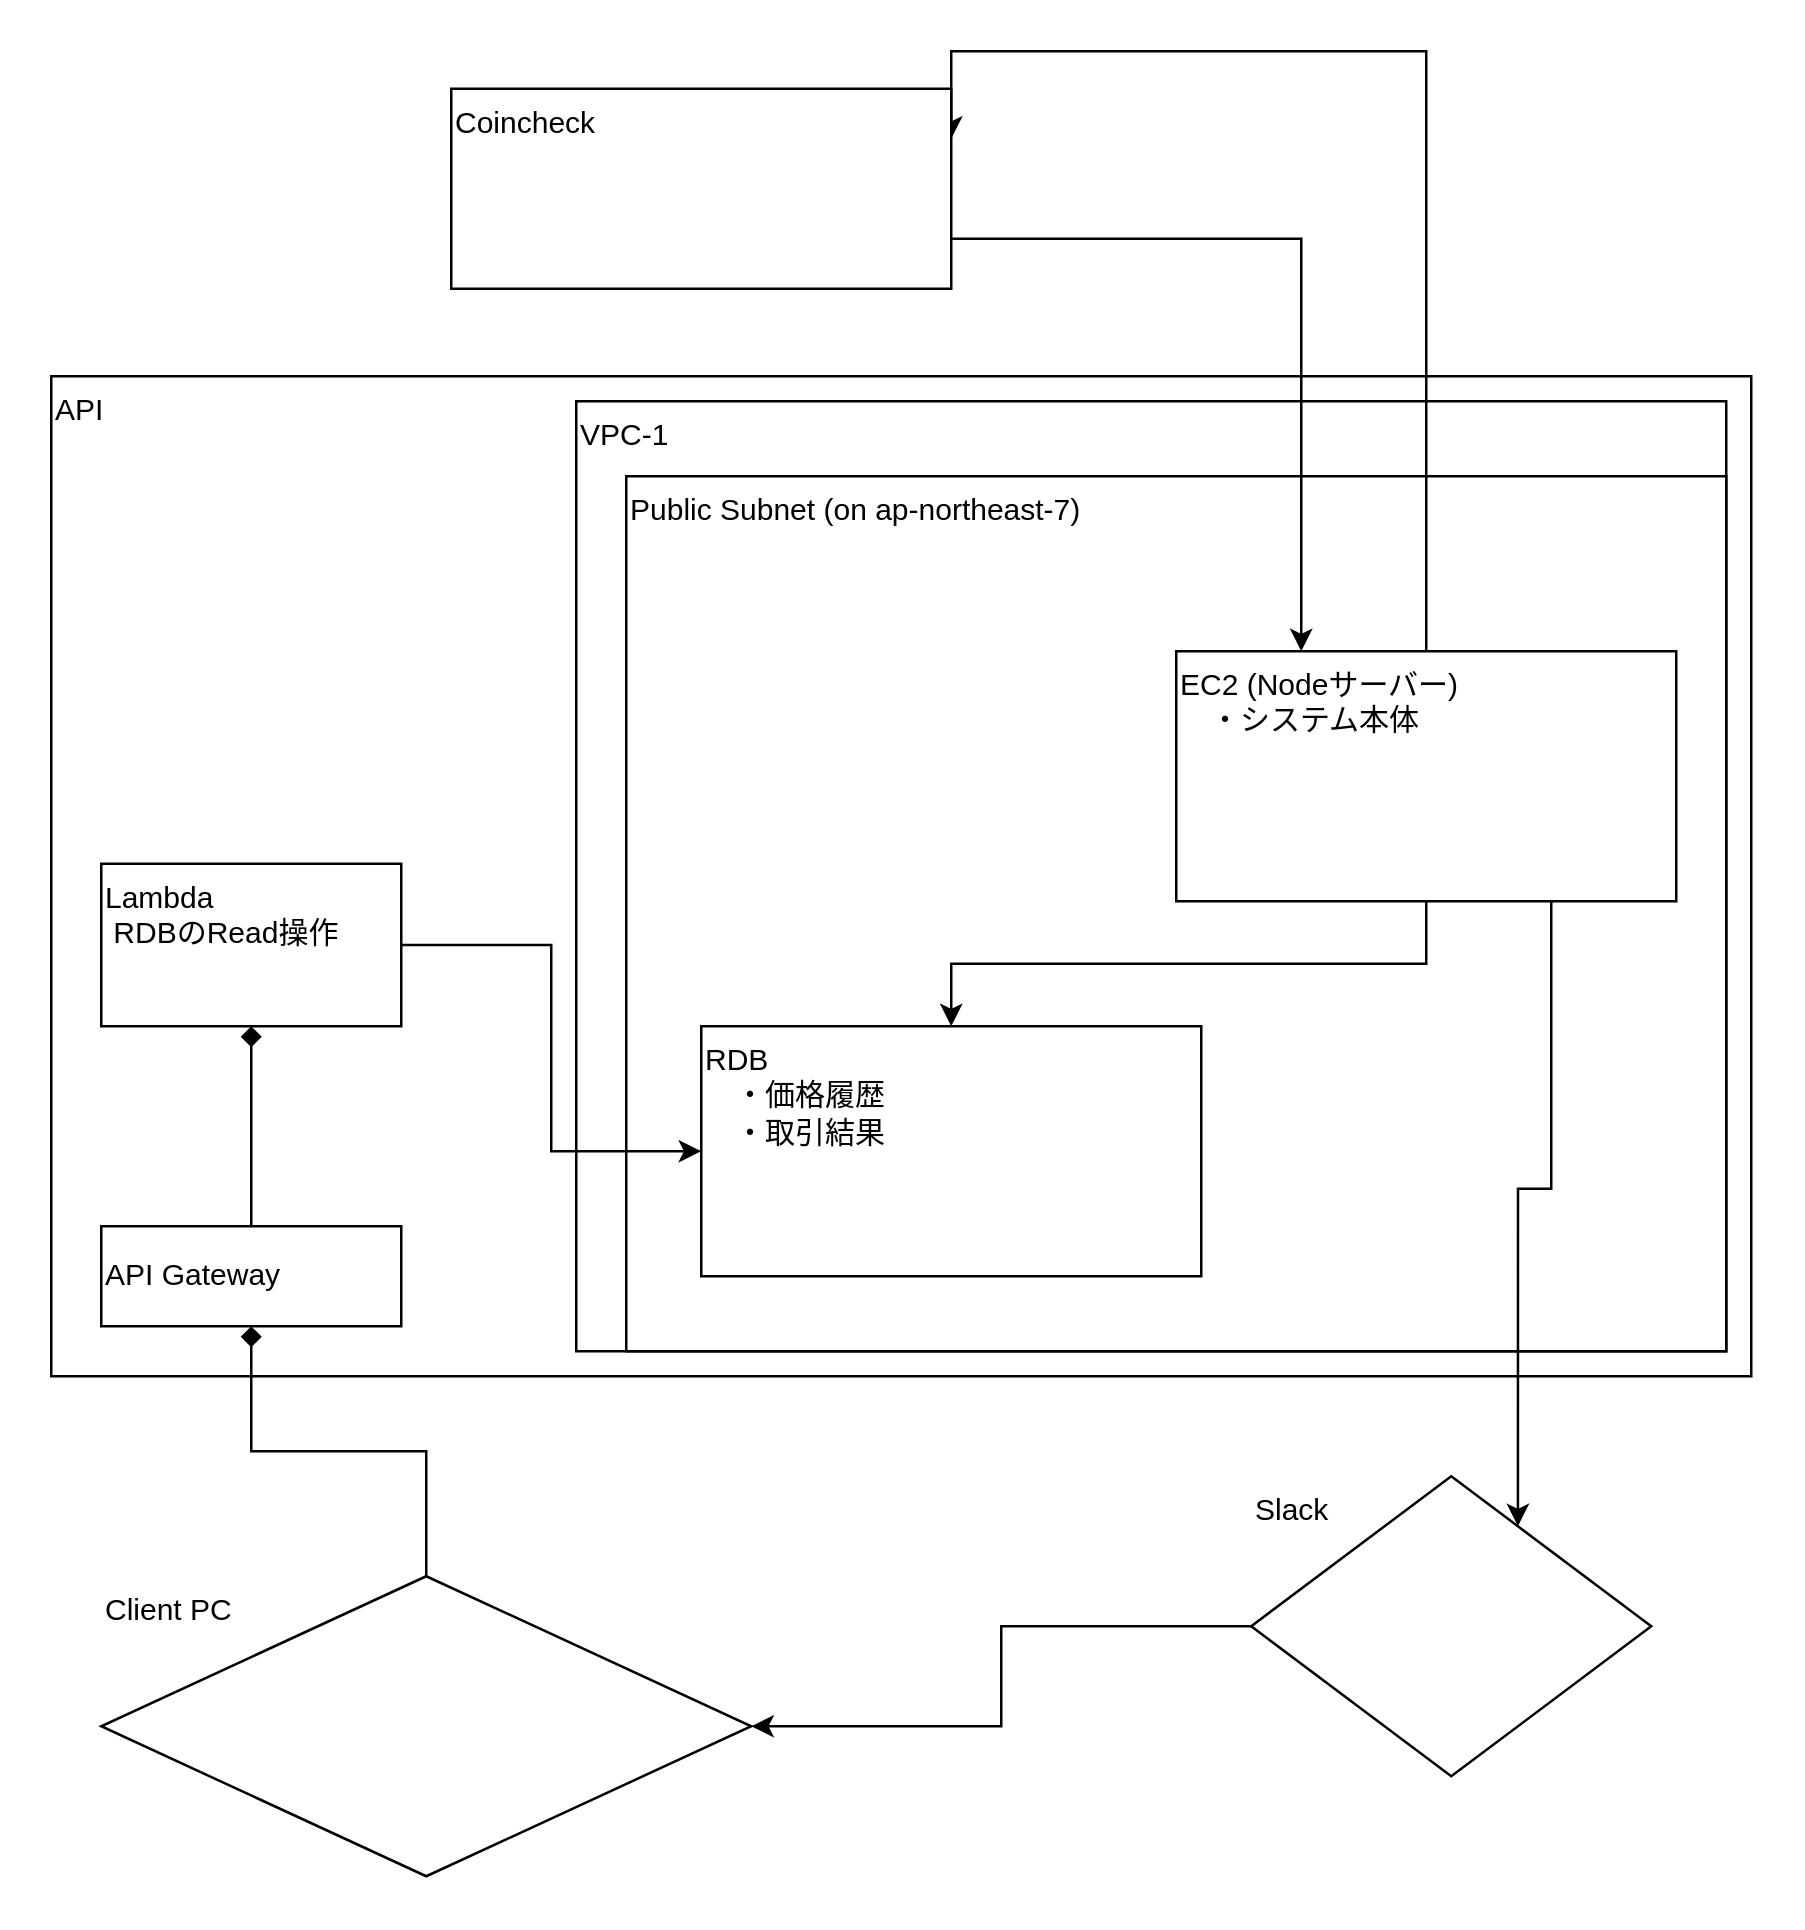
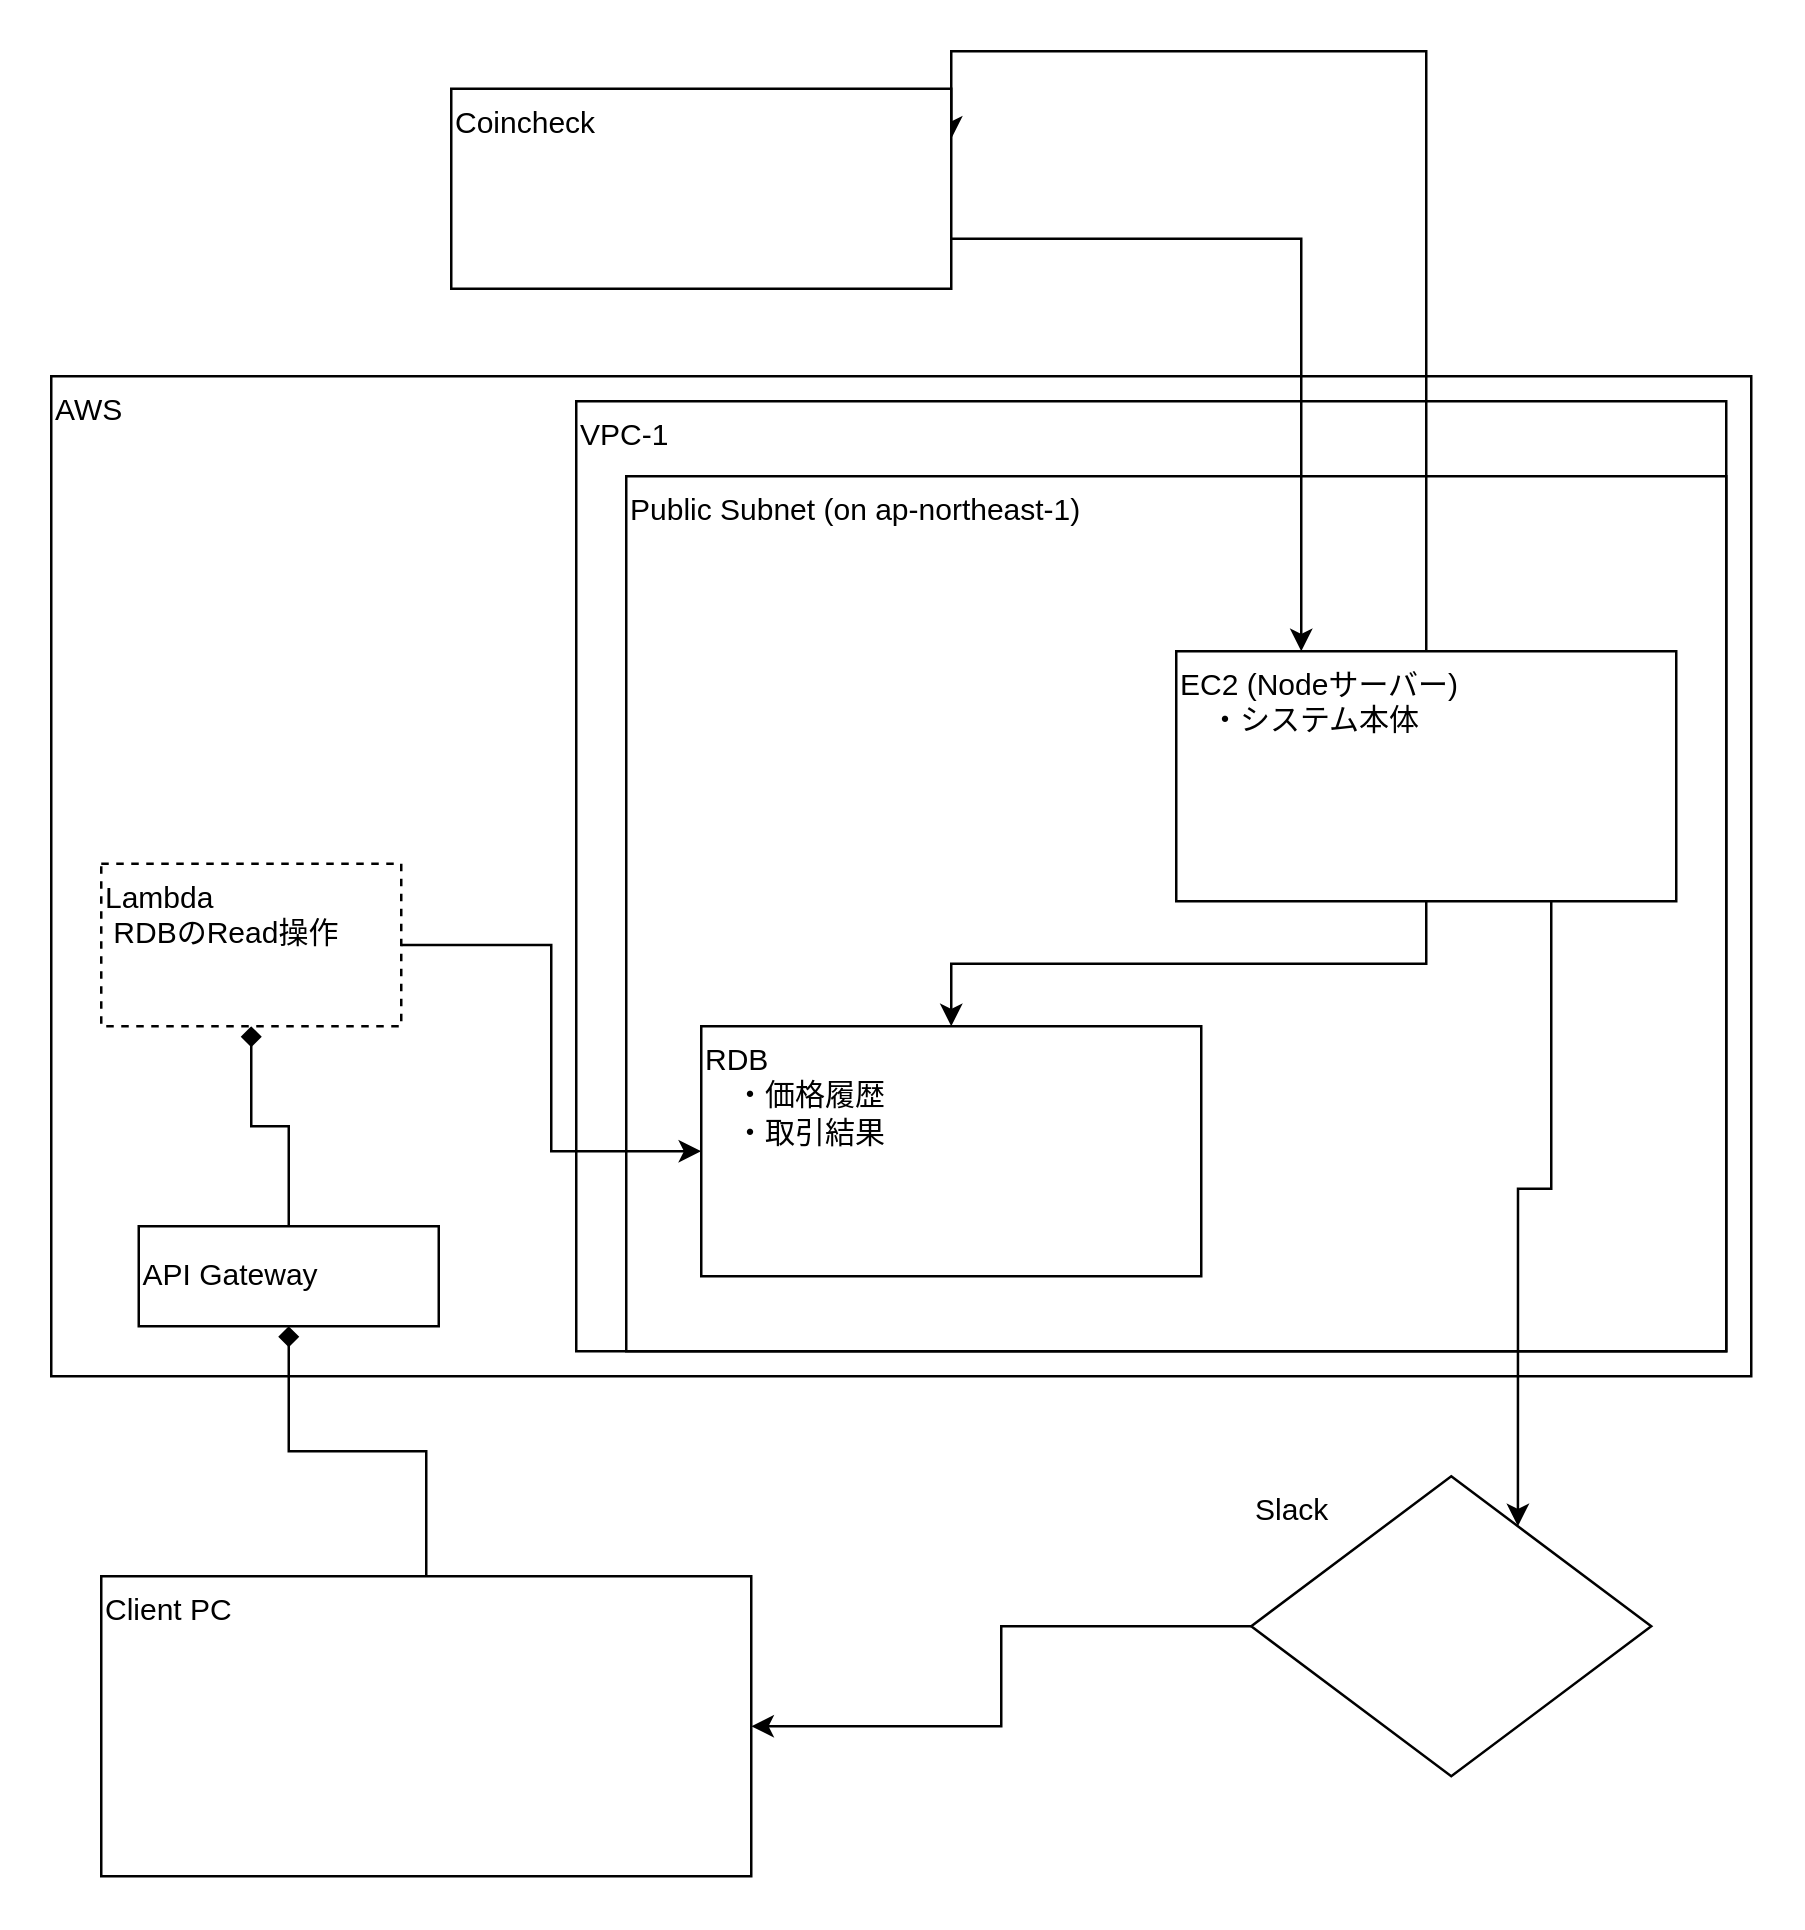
node "API": label "API" -> "AWS"
node "Public Subnet (on ap-northeast-7)": label "Public Subnet (on ap-northeast-7)" -> "Public Subnet (on ap-northeast-1)"
node "Lambda RDBのRead操作": style solid -> dashed
node "API Gateway": moved (251, 1276) -> (289, 1276)
node "Client PC": shape diamond -> rectangle
